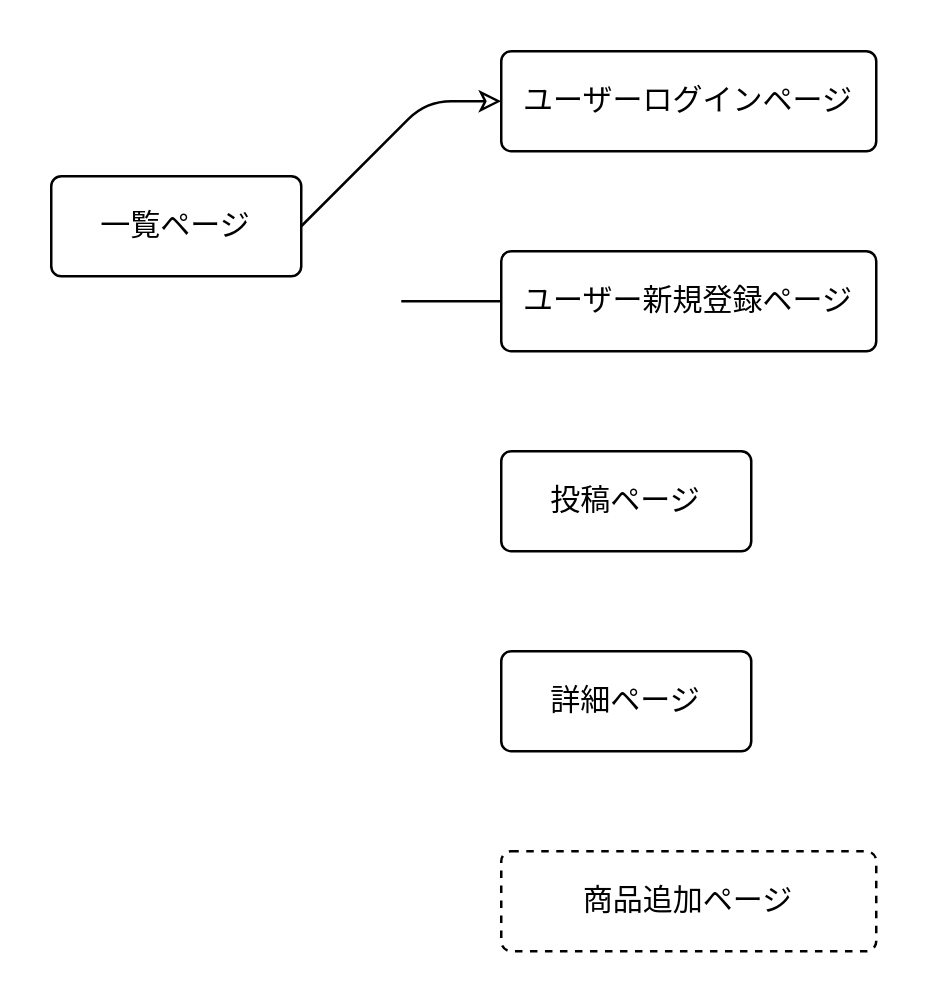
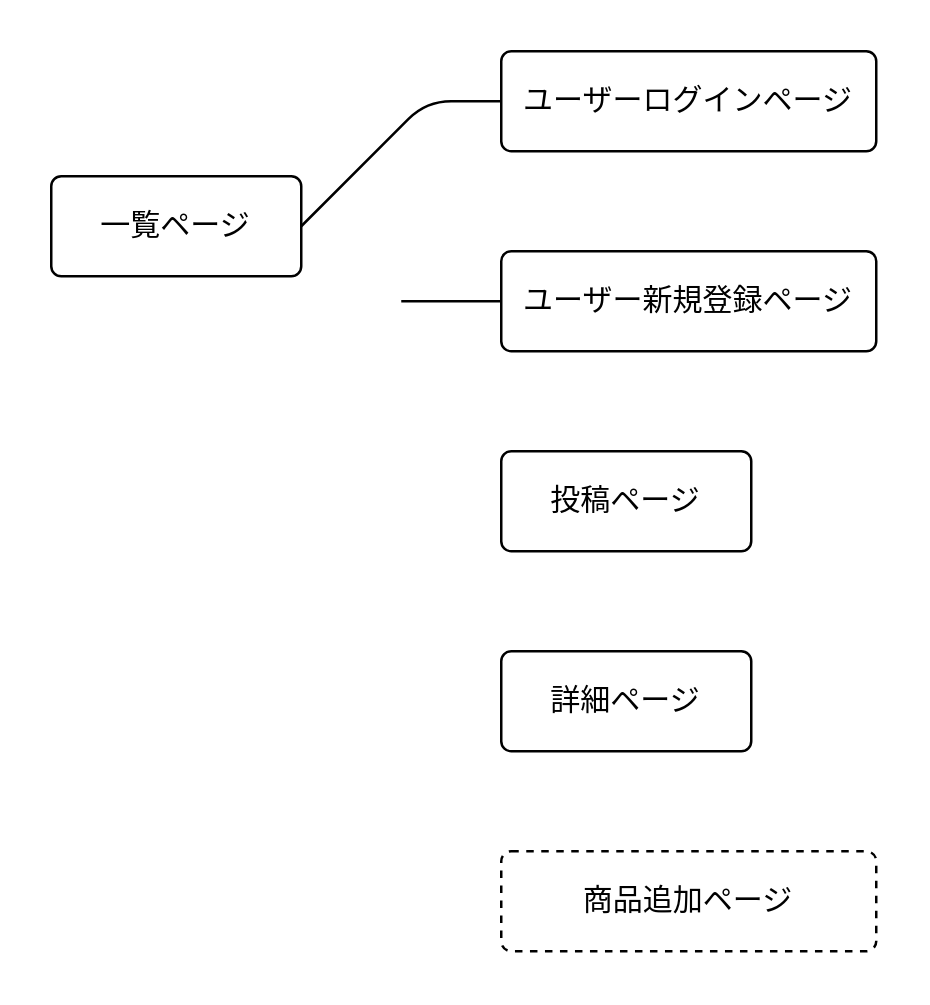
edge "一覧ページ" -> "ユーザーログインページ": arrowhead classic -> none
